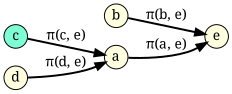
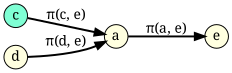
node "b": removed
